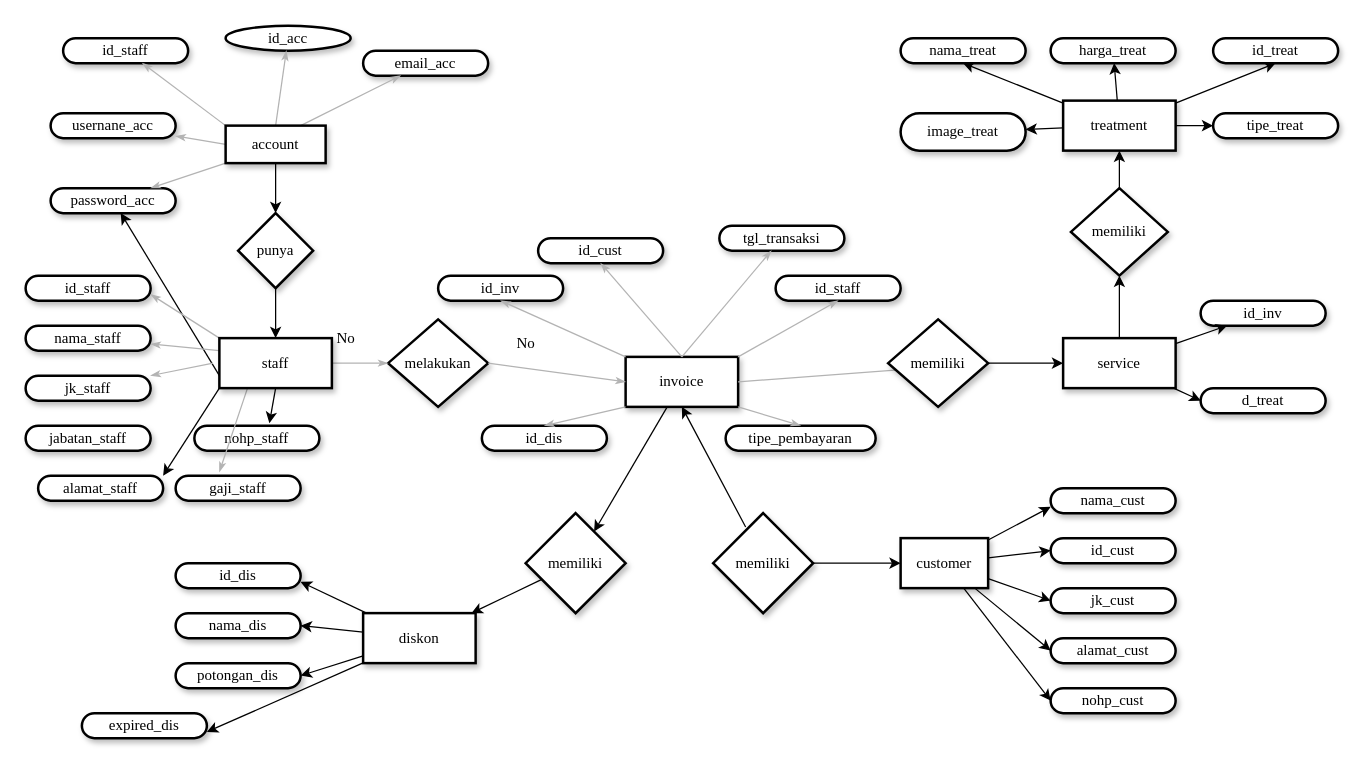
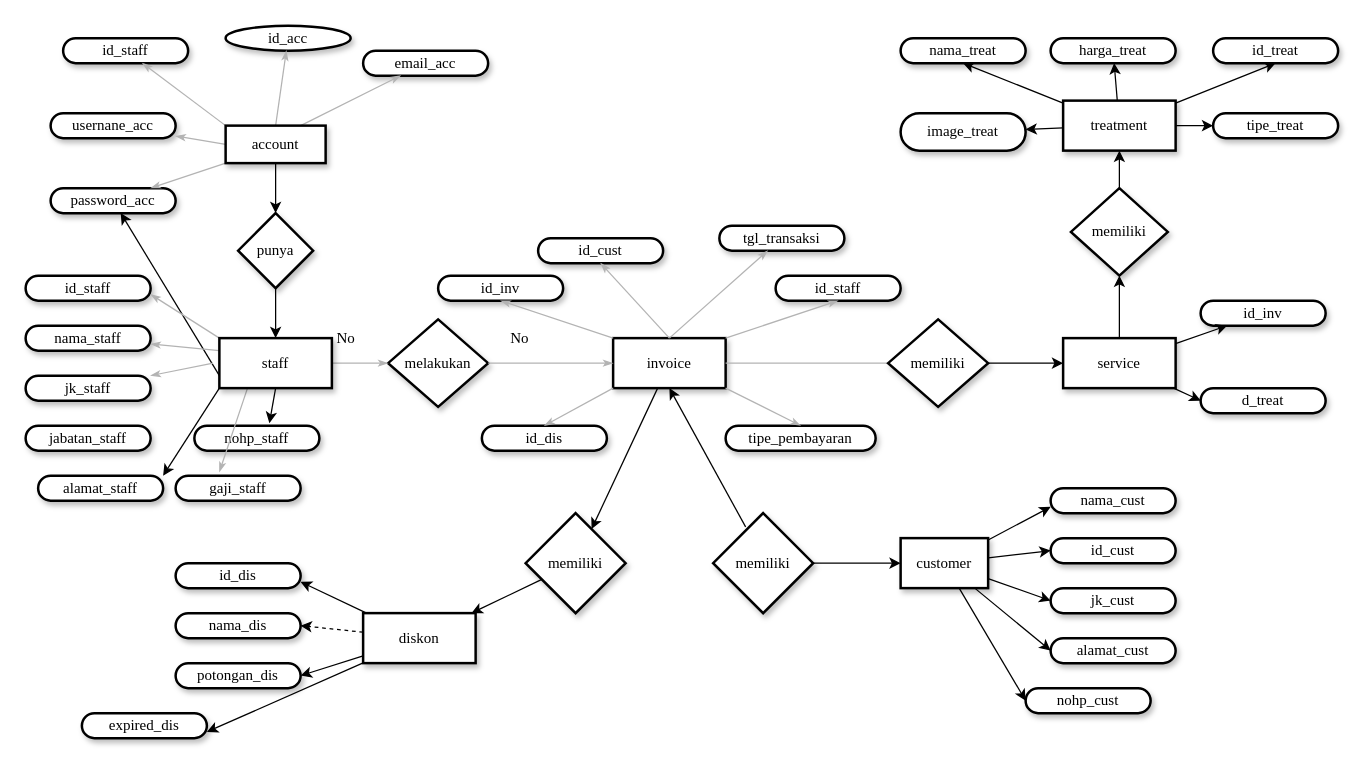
node "invoice": moved (682, 382) -> (669, 363)
edge "diskon" -> "nama_dis": style solid -> dashed
node "nohp_cust": moved (1113, 701) -> (1088, 701)
